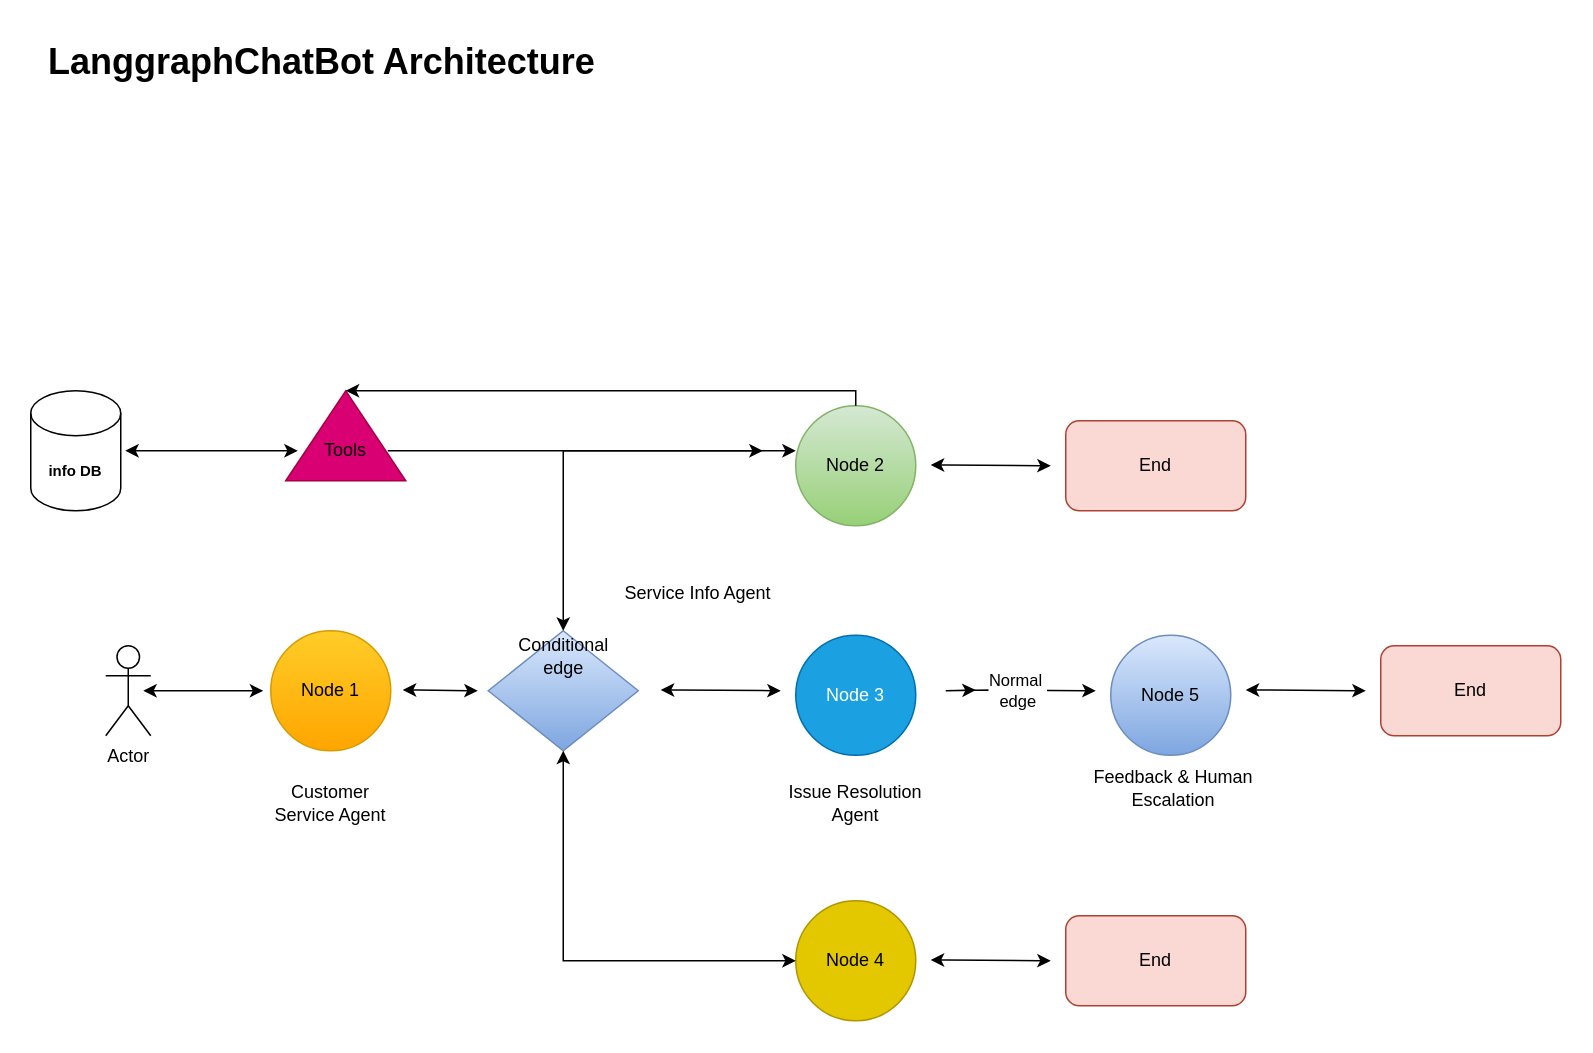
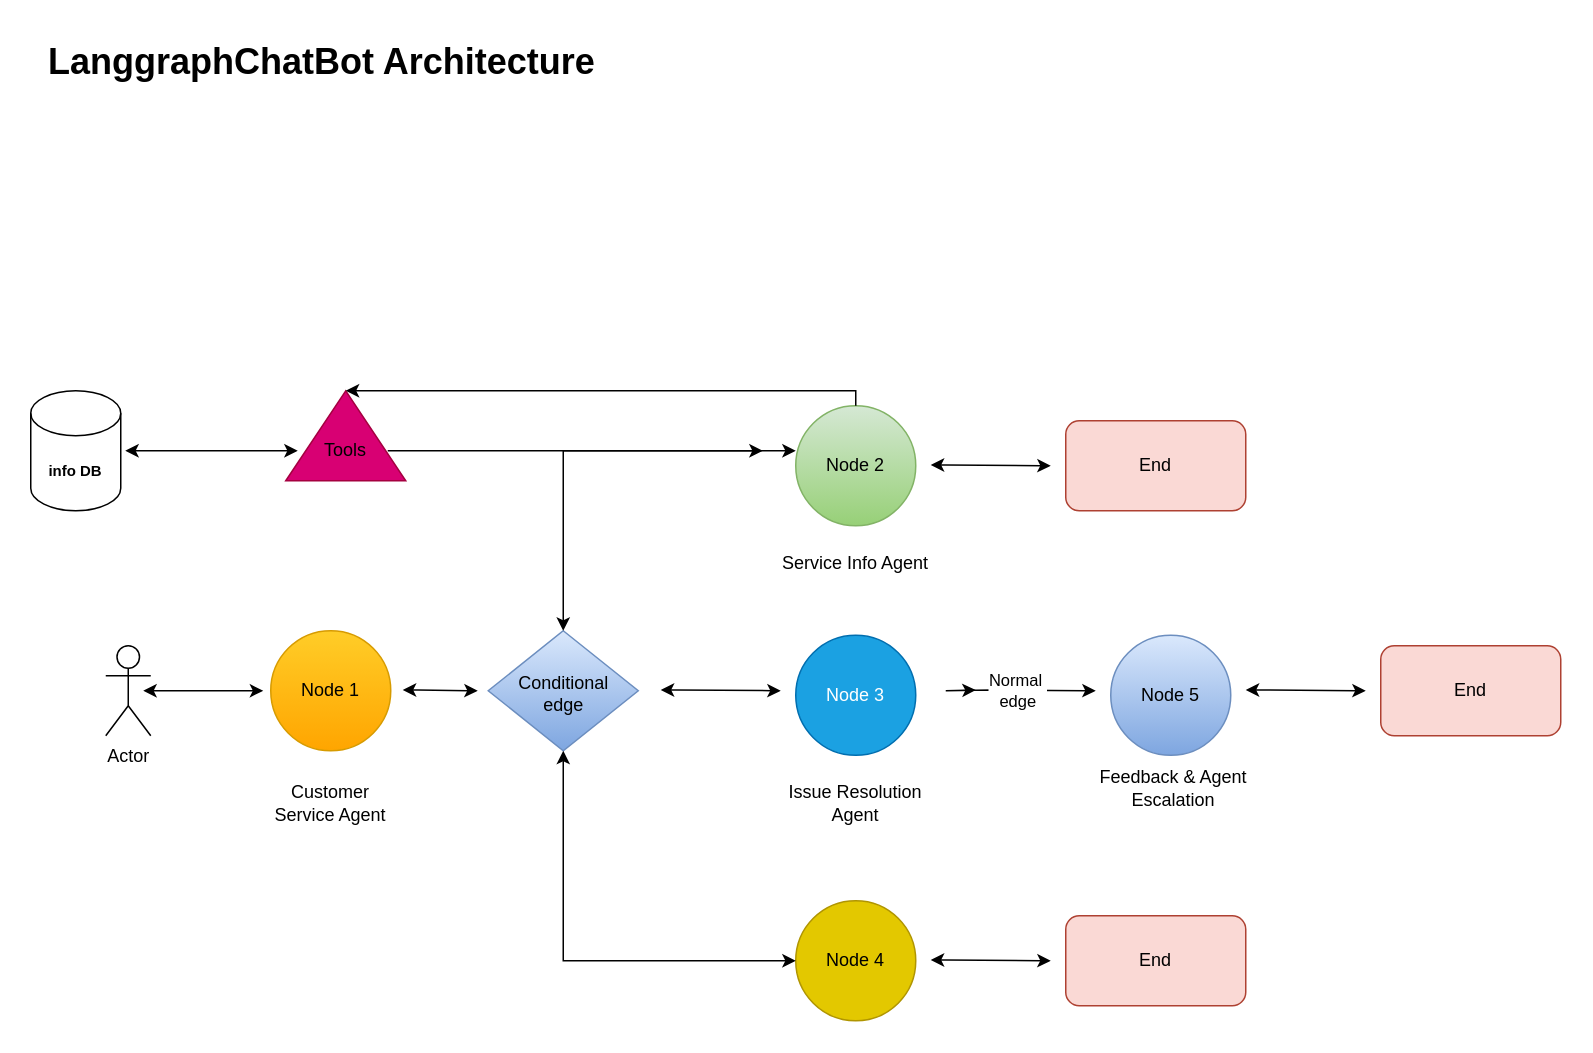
node "Service Info Agent": moved (698, 593) -> (856, 563)
node "Conditional edge": moved (564, 656) -> (564, 694)
node "Feedback & Human Escalation": label "Feedback & Human Escalation" -> "Feedback & Agent Escalation"
